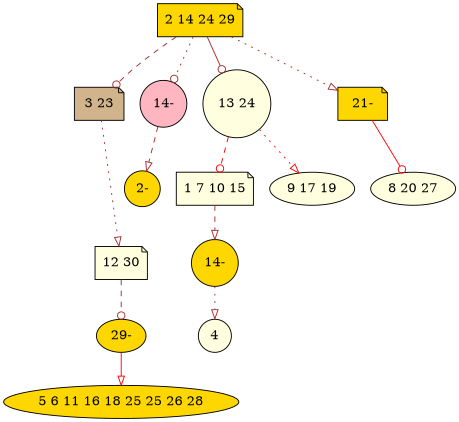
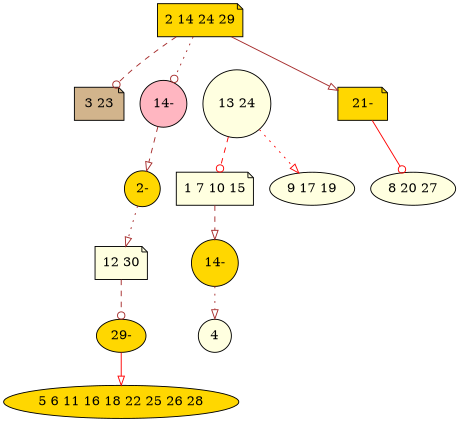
edge "2 14 24 29" -> "13 24": removed
edge "2 14 24 29" -> "21-": style dotted -> solid
edge "3 23" -> "12 30": now "2-" -> "12 30"
node "5 6 11 16 18 25 25 26 28": label "5 6 11 16 18 25 25 26 28" -> "5 6 11 16 18 22 25 26 28"
